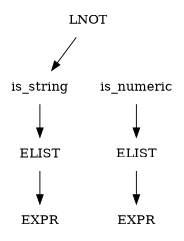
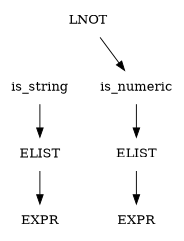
edge "LNOT" -> "is_string": now "LNOT" -> "is_numeric"
